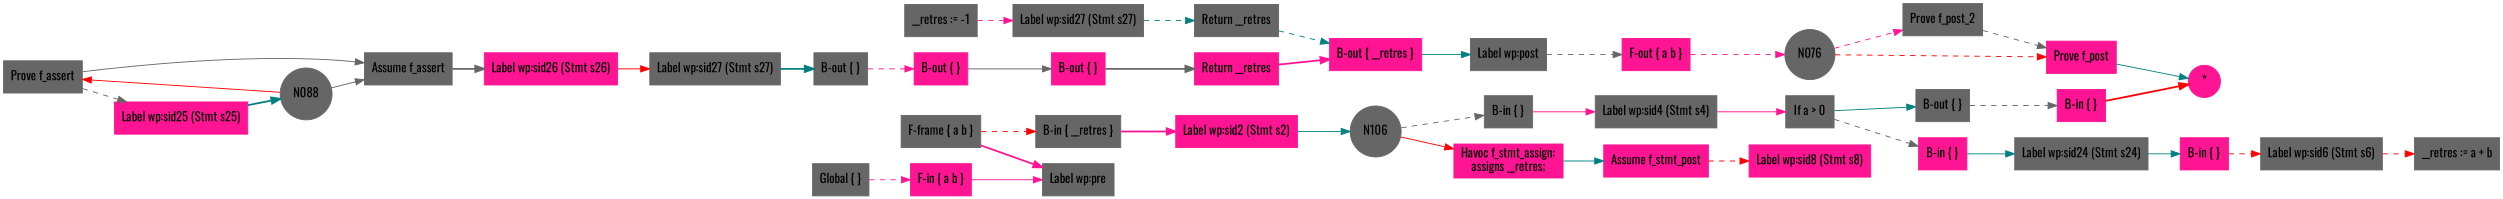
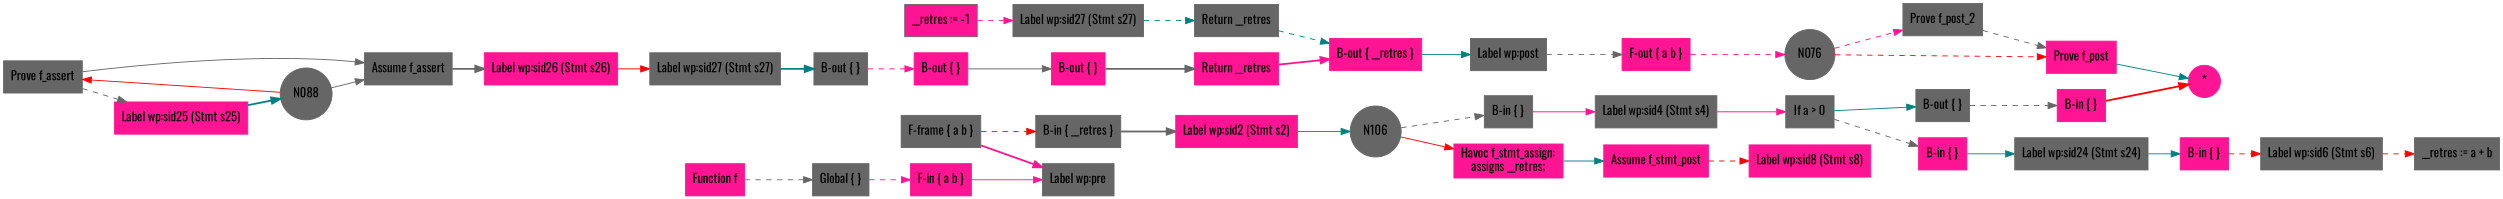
node "__retres := -1": fillcolor gray40 -> deeppink
edge "B-in { __retres }" -> "Label wp:sid2 (Stmt s2)": color deeppink -> gray40
node "Function f": added
